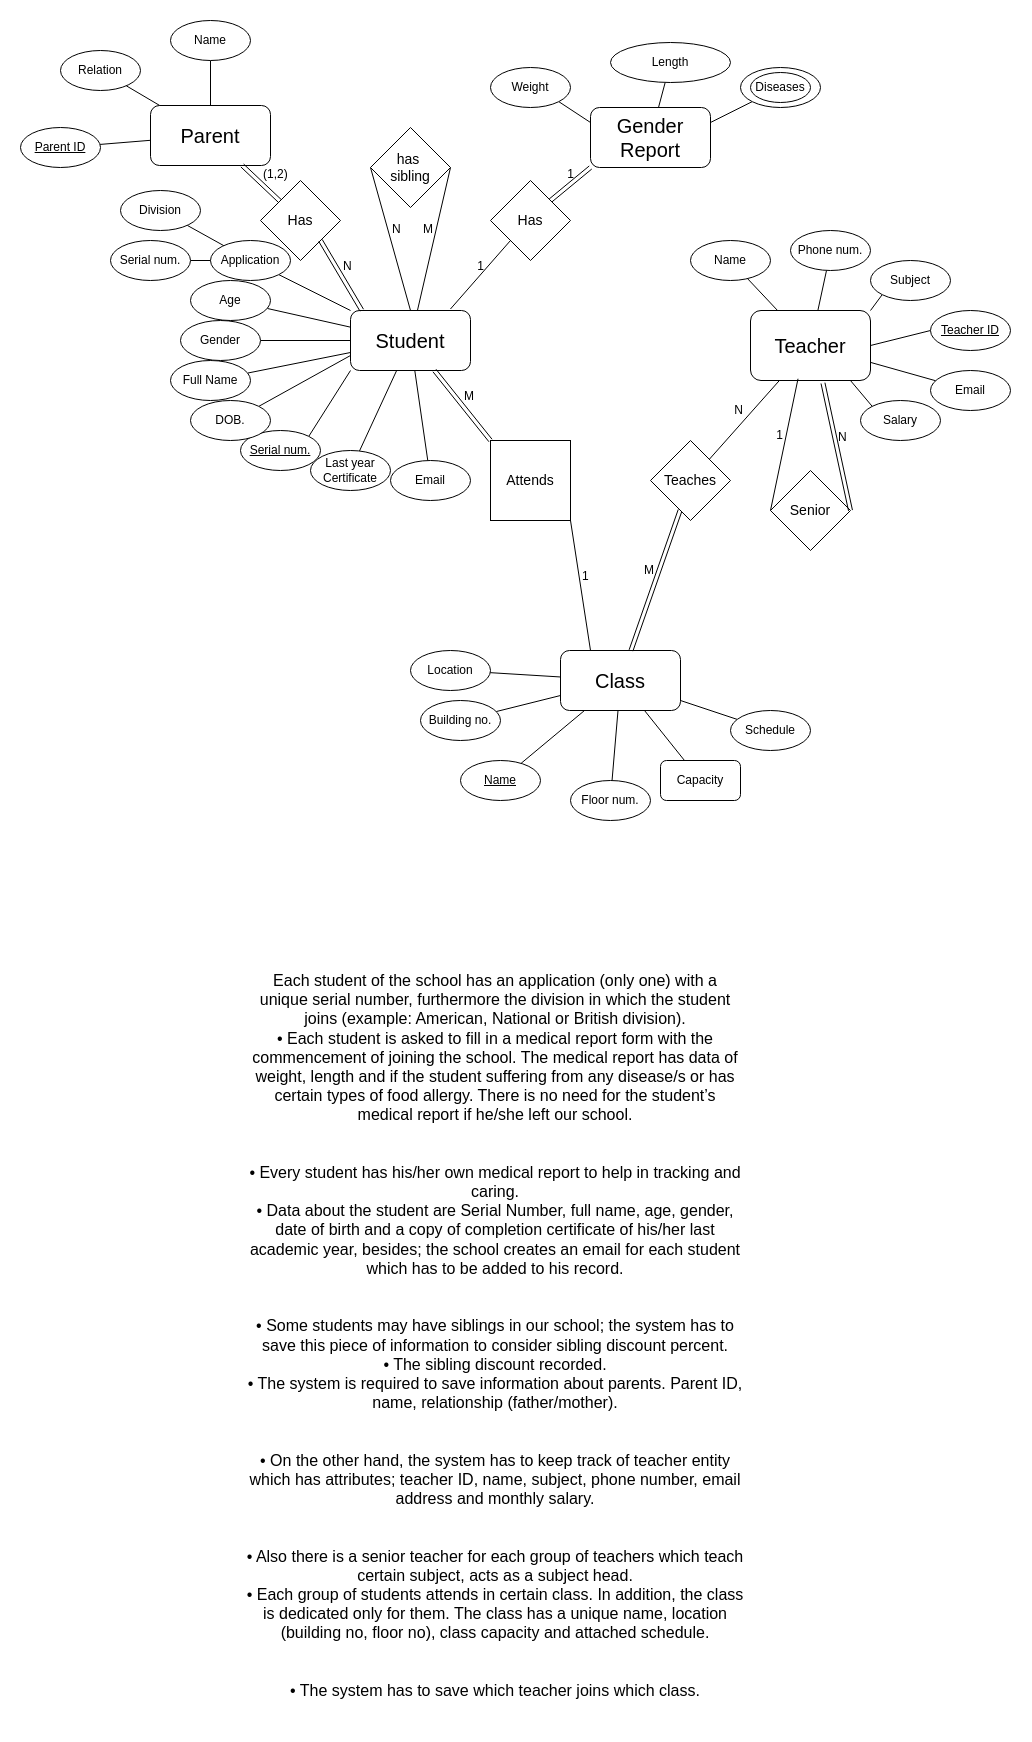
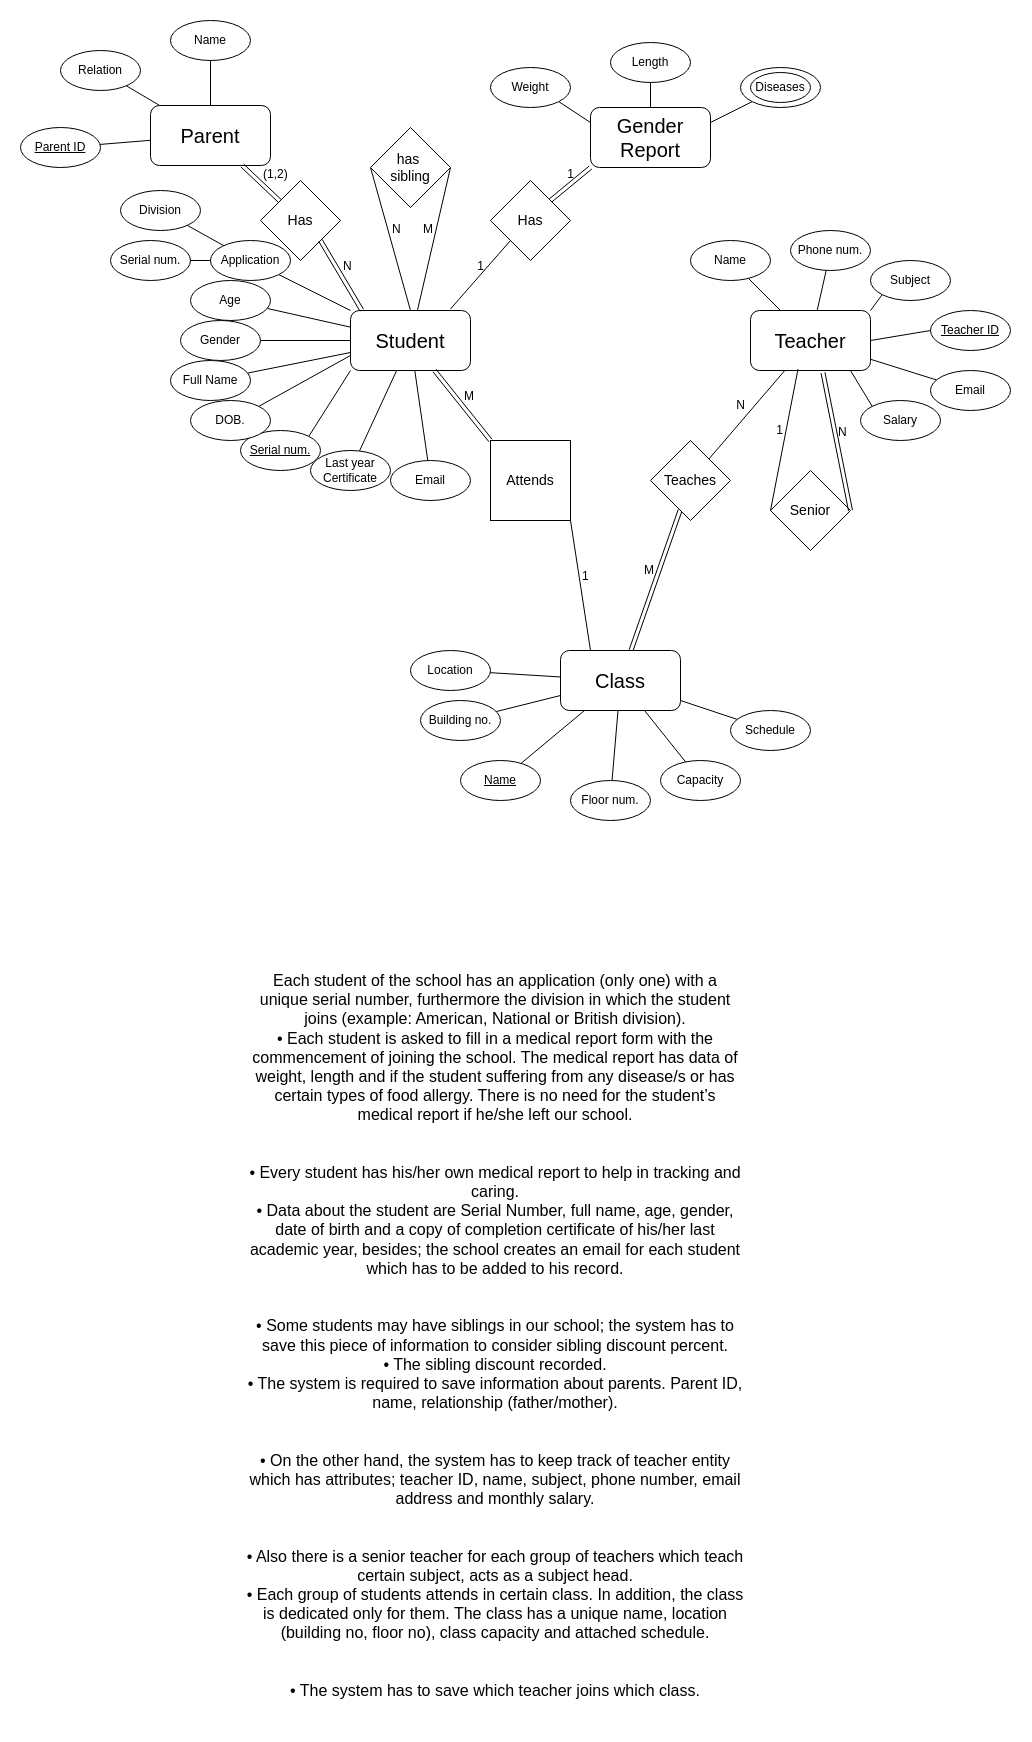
node "Length": size 120x40 -> 80x40
node "Teacher": size 120x70 -> 120x60
node "Capacity": shape rounded rectangle -> ellipse
